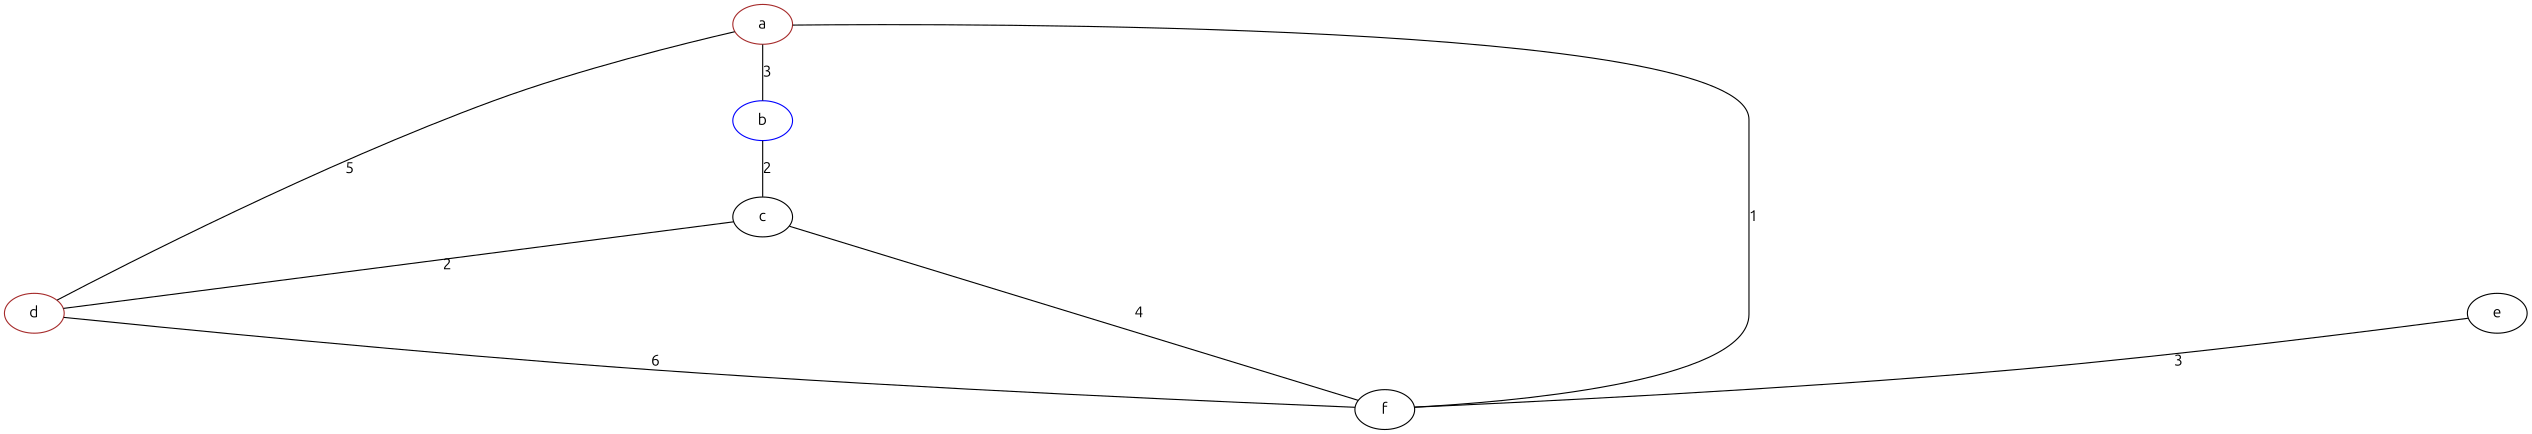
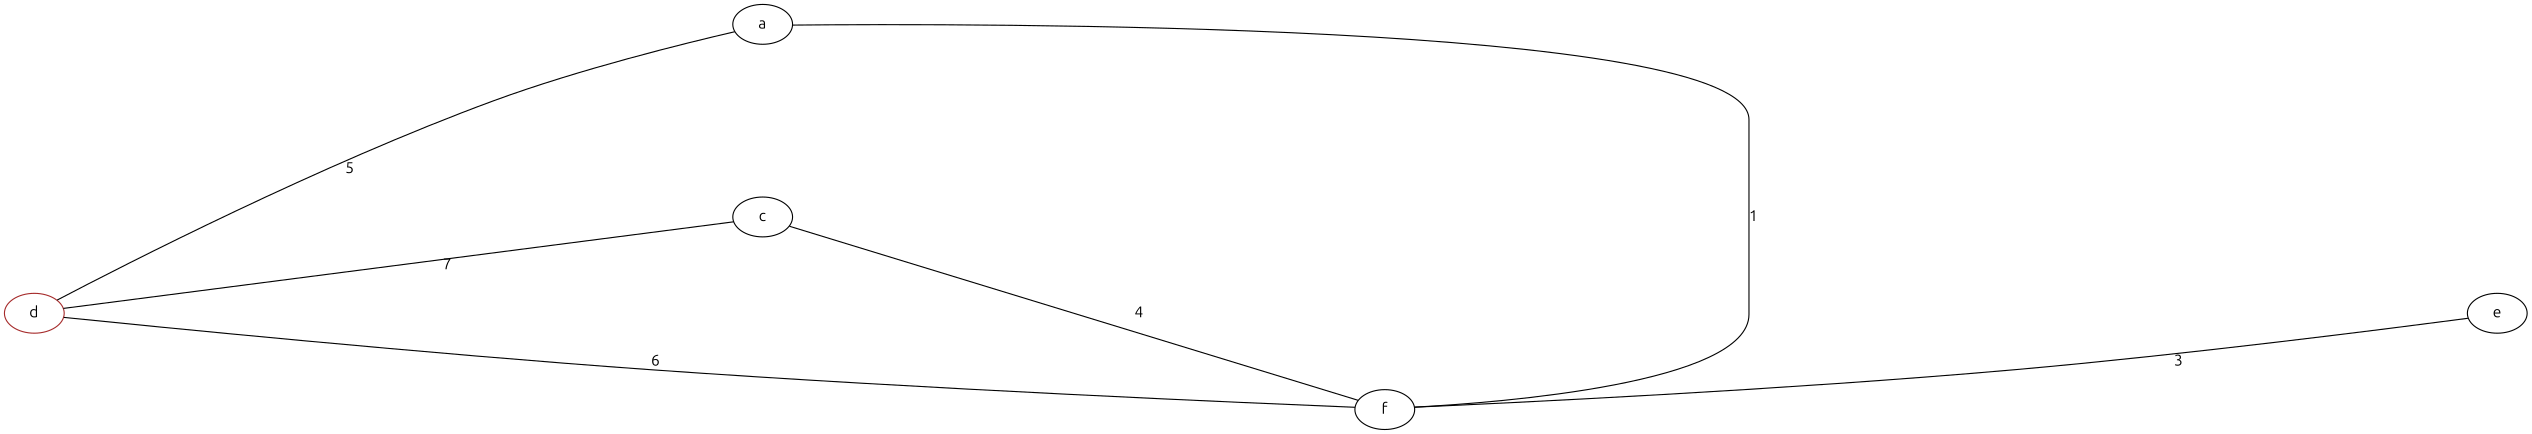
node "a": color brown -> black
node "b": removed
edge "c" -- "d": label "2" -> "7"
